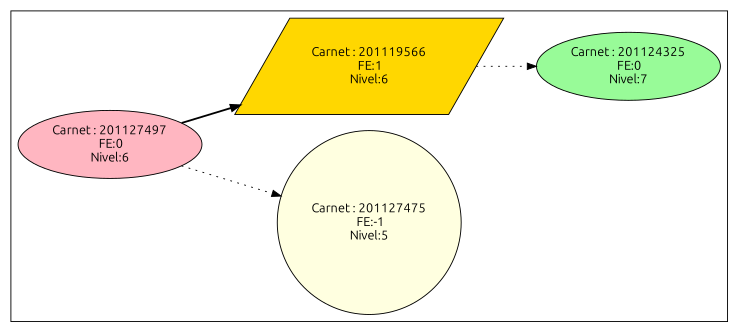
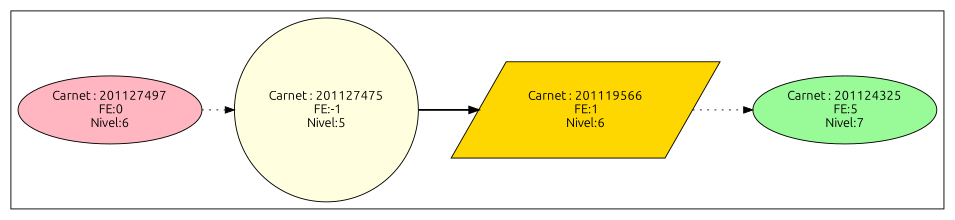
node "Carnet : 201124325 FE:0 Nivel:7": label "Carnet : 201124325 FE:0 Nivel:7" -> "Carnet : 201124325 FE:5 Nivel:7"
edge "Carnet : 201127497 FE:0 Nivel:6" -> "Carnet : 201119566 FE:1 Nivel:6": now "Carnet : 201127475 FE:-1 Nivel:5" -> "Carnet : 201119566 FE:1 Nivel:6"
